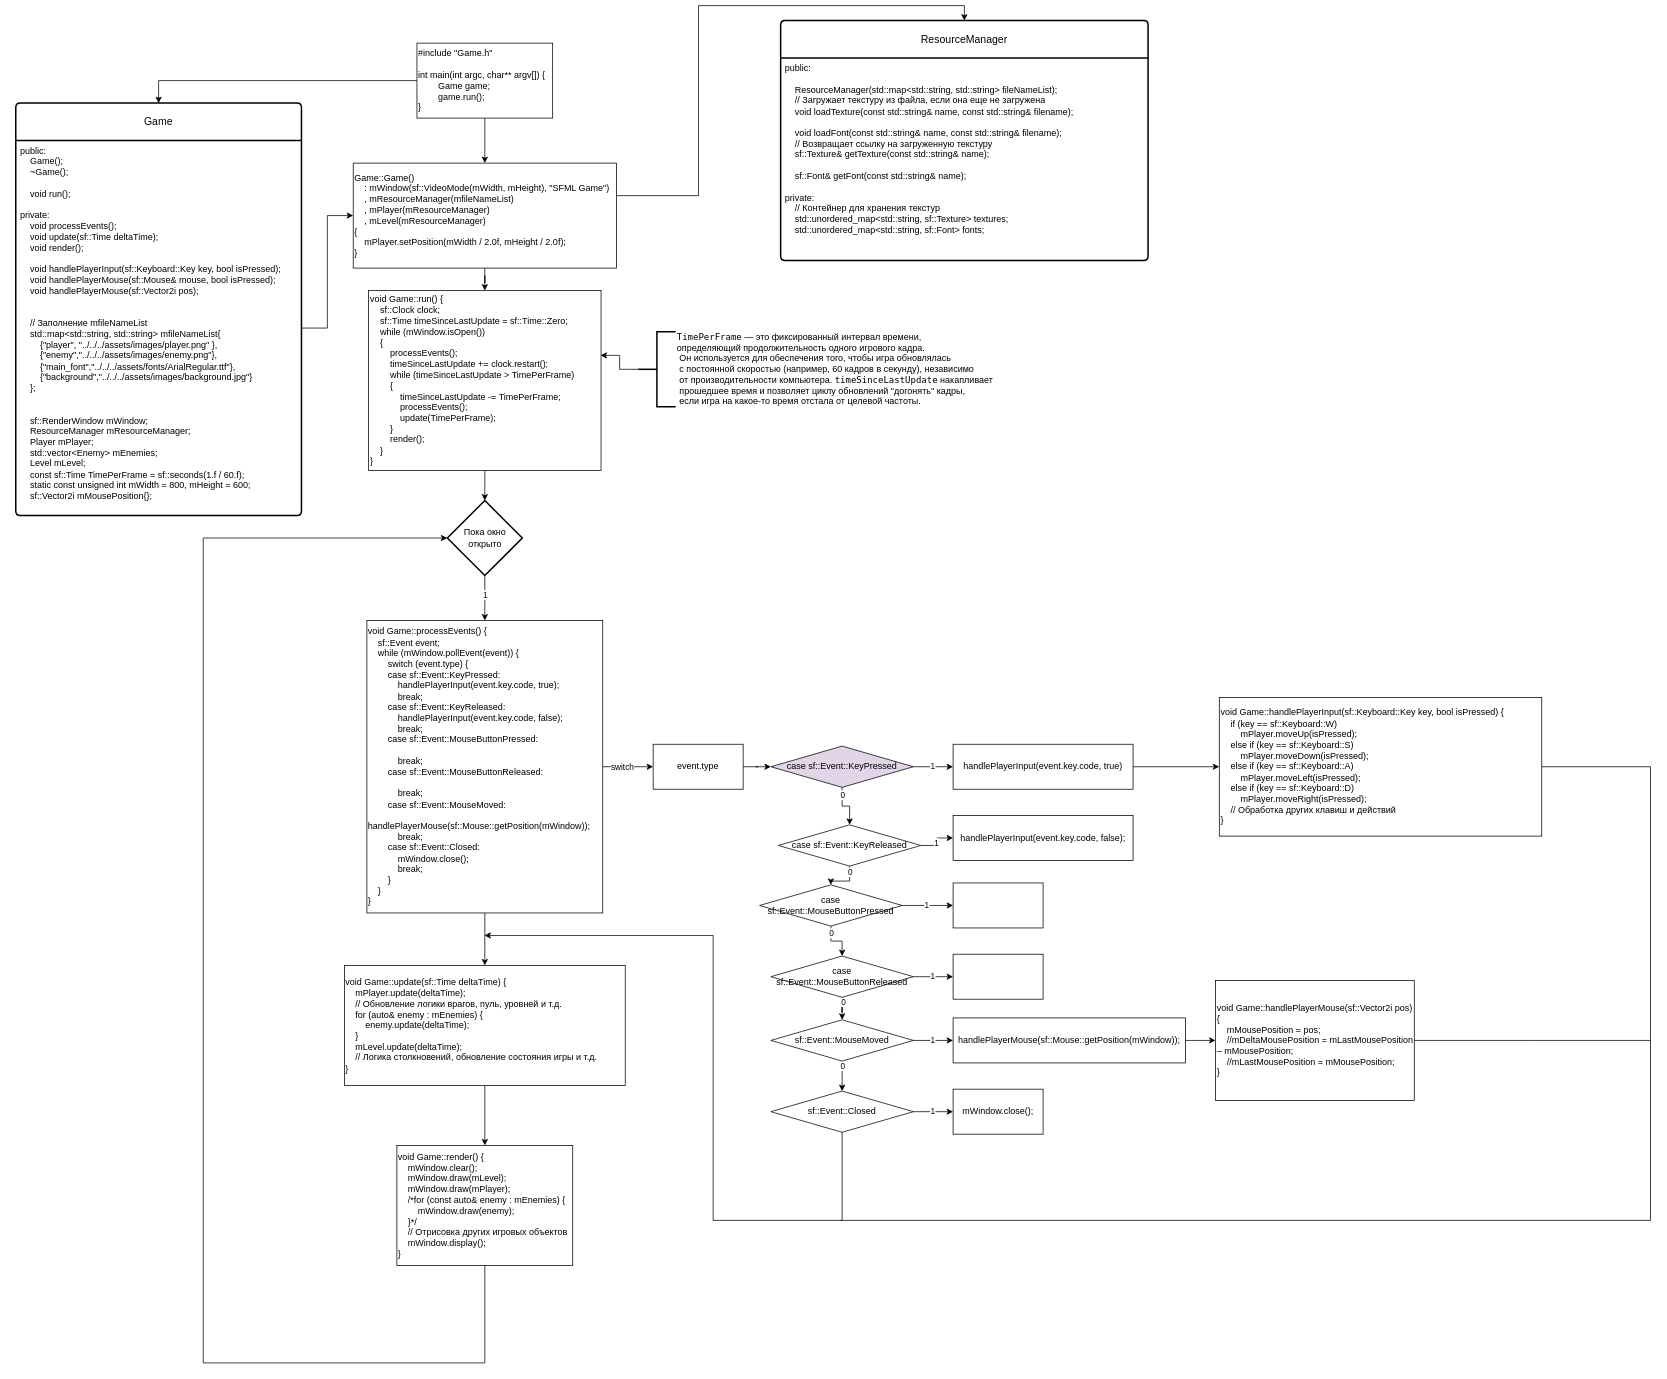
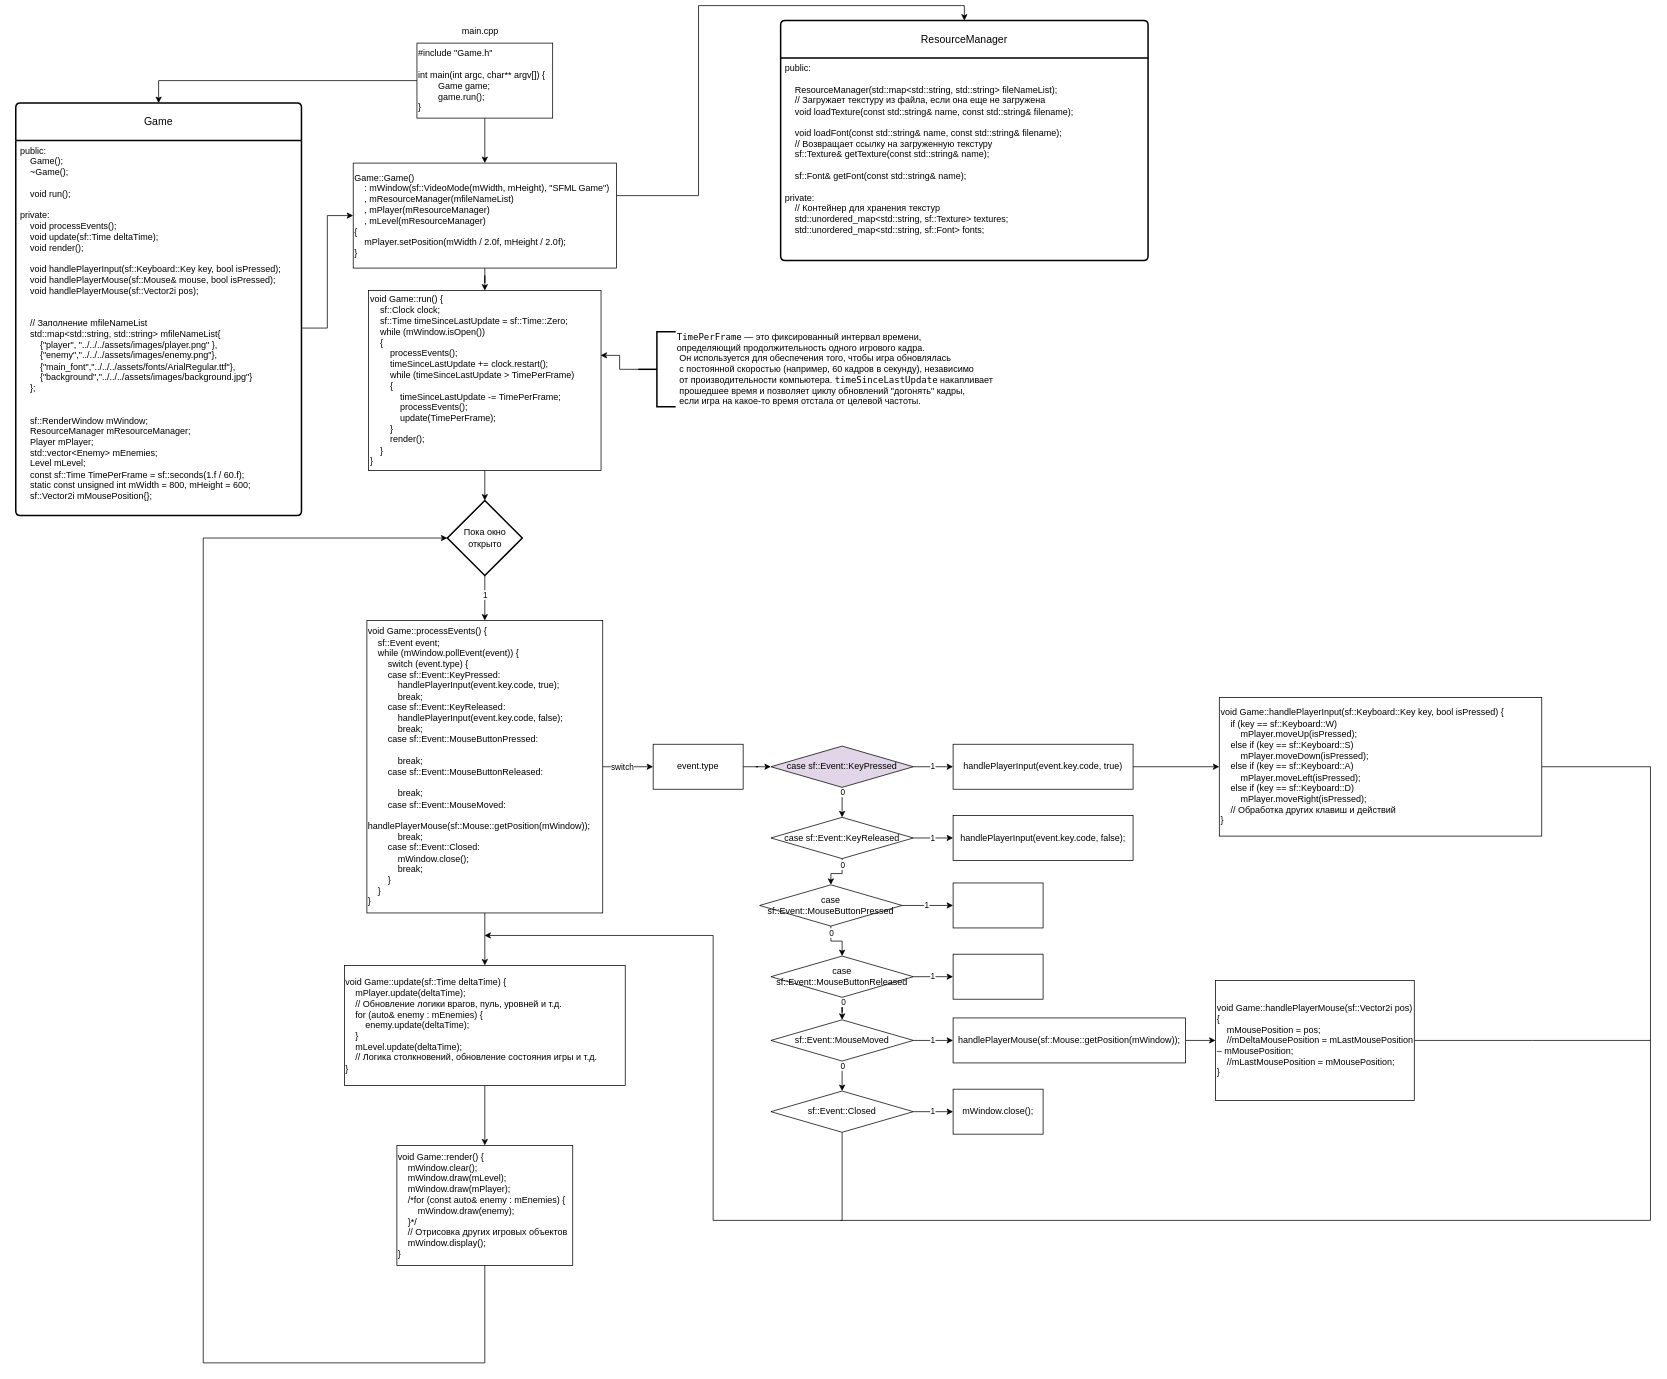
node "main.cpp": added
node "case sf::Event::KeyReleased": moved (849, 846) -> (842, 838)
